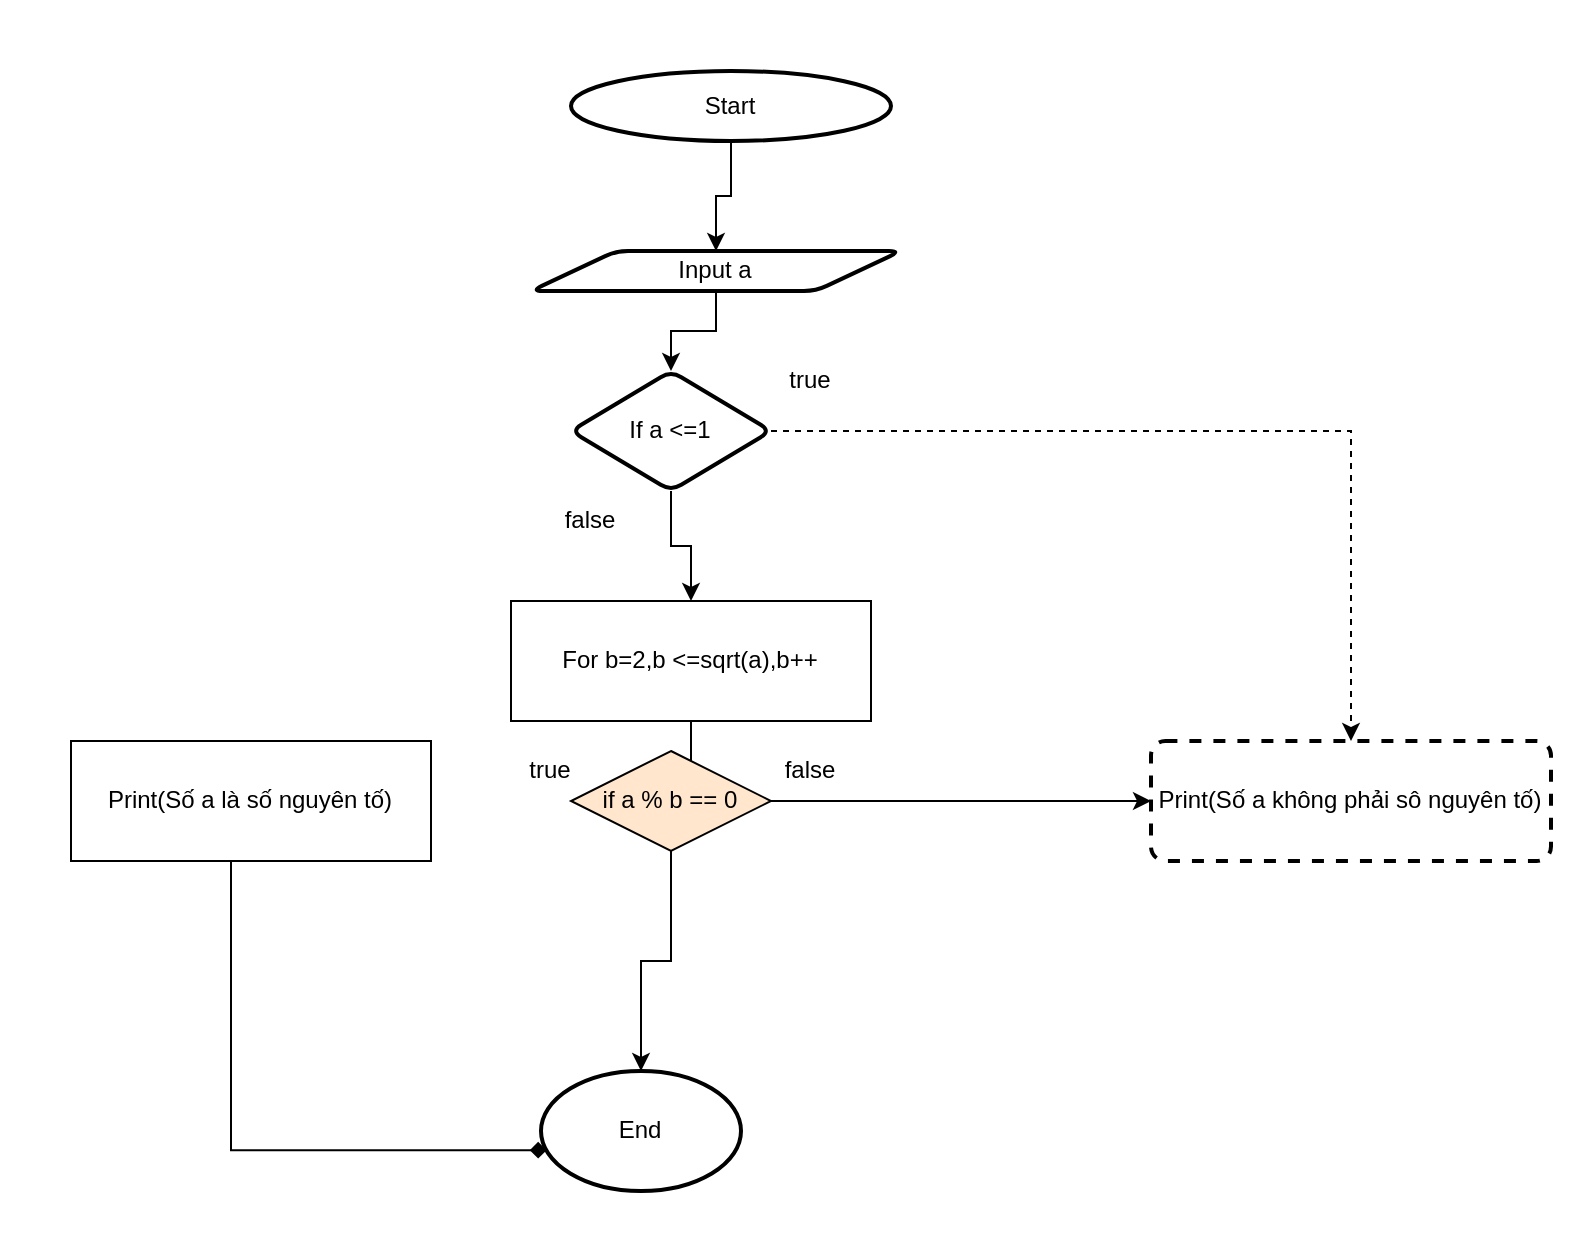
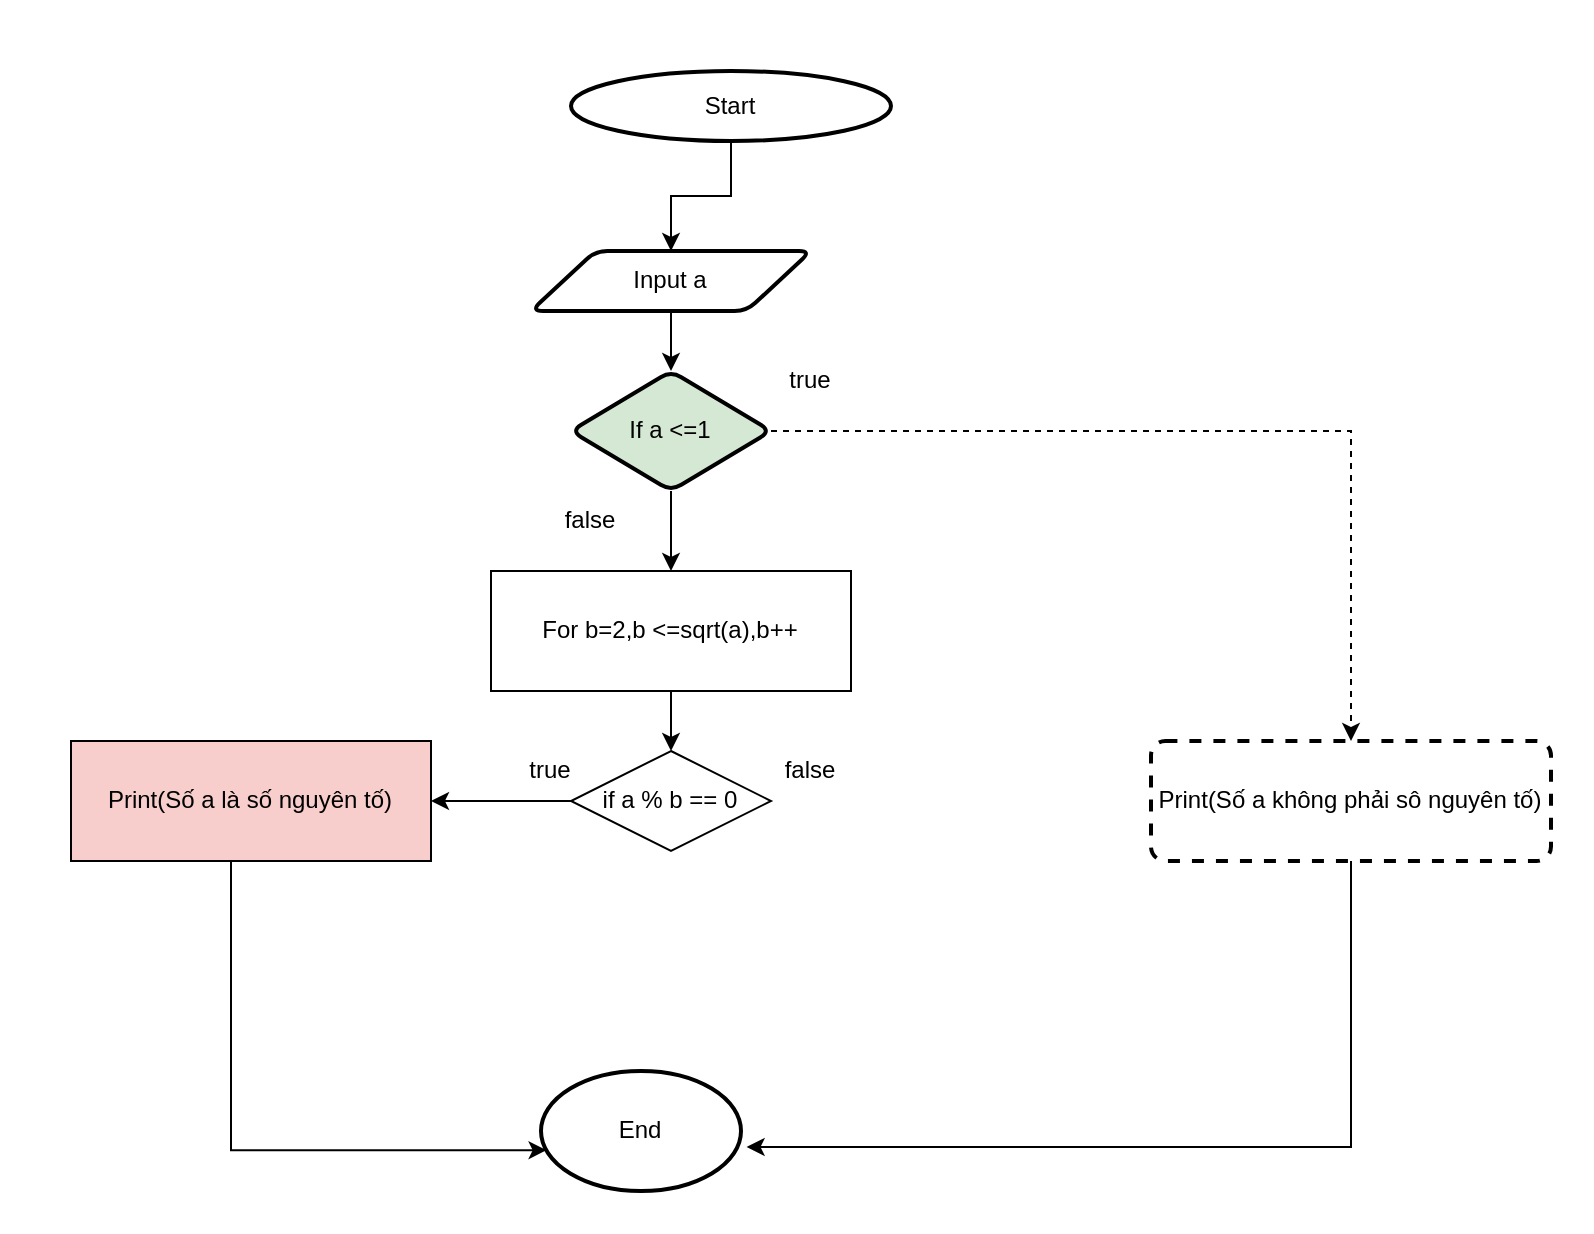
node "Input a": size 370x40 -> 280x60
node "If a <=1": fillcolor #ffffff -> #d5e8d4
node "For b=2,b <=sqrt(a),b++": moved (691, 661) -> (671, 631)
node "Print(Số a là số nguyên tố)": fillcolor #ffffff -> #f8cecc
node "if a % b == 0": fillcolor #ffe6cc -> #ffffff
edge "if a % b == 0" -> "Print(Số a không phải sô nguyên tố)": removed
edge "if a % b == 0" -> "End": now "if a % b == 0" -> "Print(Số a là số nguyên tố)"
edge "Print(Số a không phải sô nguyên tố)" -> "End": added
edge "Print(Số a là số nguyên tố)" -> "End": arrowhead diamond -> classic
